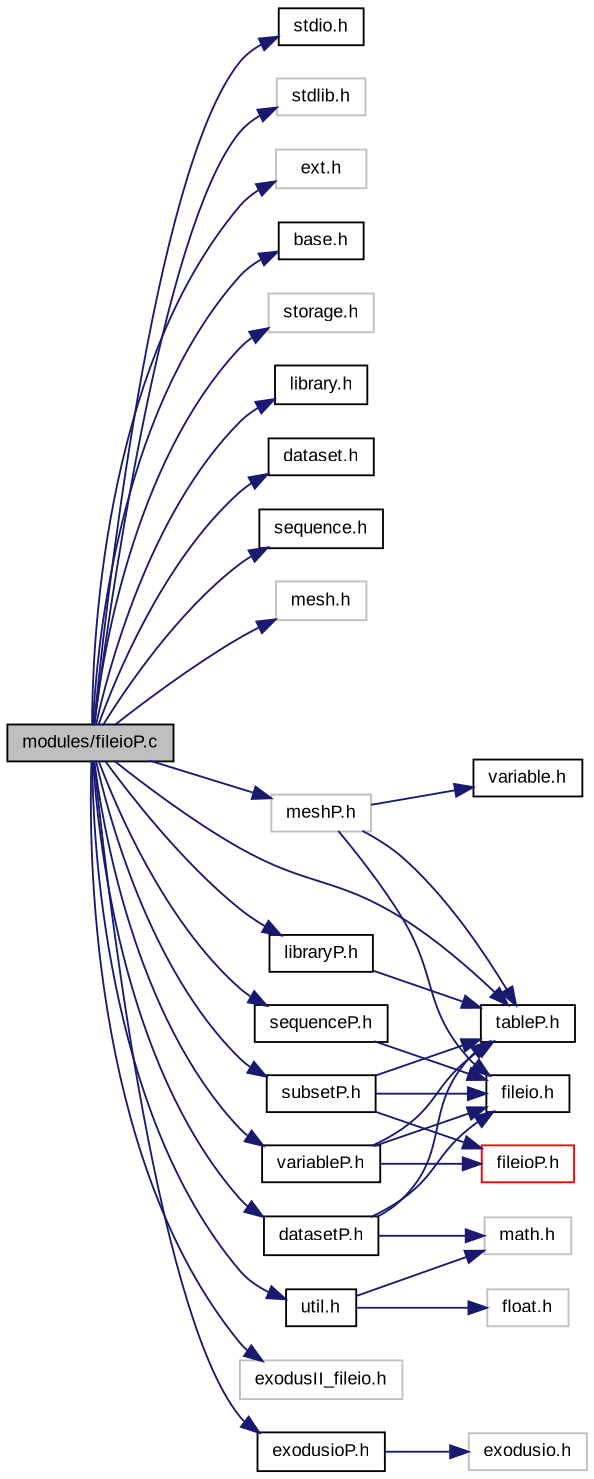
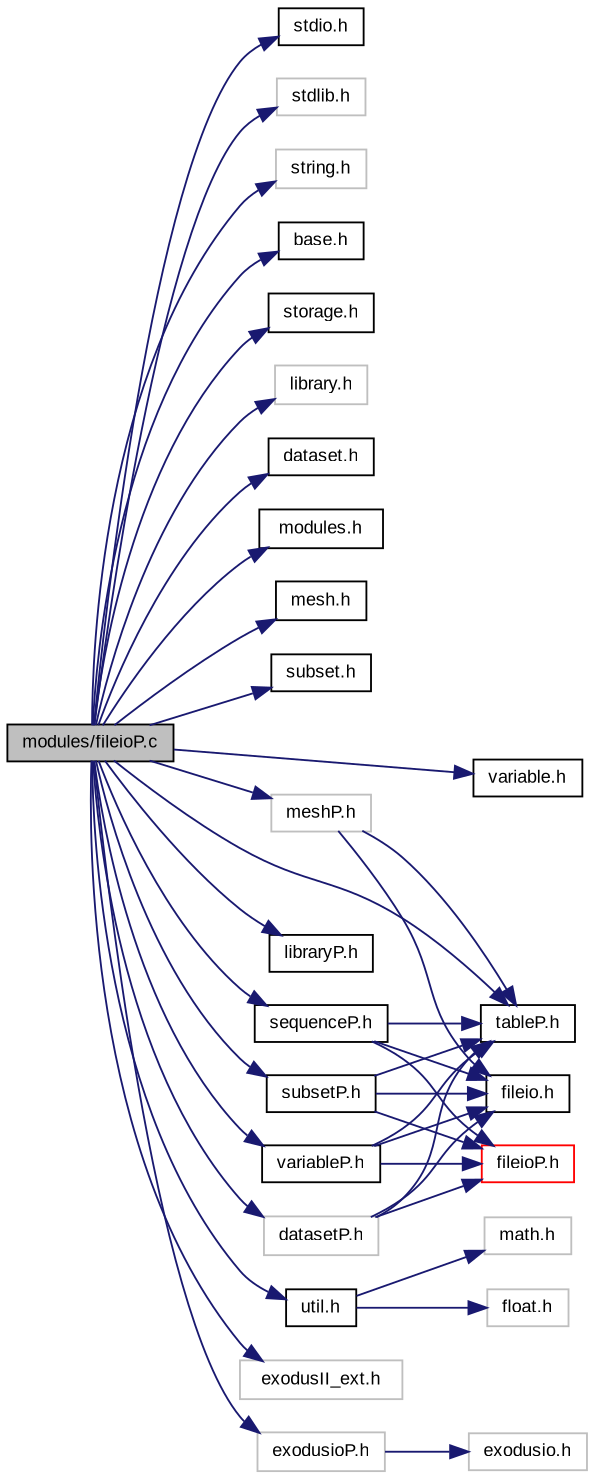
node "ext.h": label "ext.h" -> "string.h"
node "storage.h": color grey75 -> black
node "library.h": color black -> grey75
node "sequence.h": label "sequence.h" -> "modules.h"
node "mesh.h": color grey75 -> black
node "subset.h": added
edge "meshP.h" -> "variable.h": now "modules/fileioP.c" -> "variable.h"
edge "libraryP.h" -> "tableP.h": now "sequenceP.h" -> "tableP.h"
edge "sequenceP.h" -> "fileioP.h": added
node "datasetP.h": color black -> grey75
edge "datasetP.h" -> "math.h": now "datasetP.h" -> "fileioP.h"
node "exodusII_fileio.h": label "exodusII_fileio.h" -> "exodusII_ext.h"
node "exodusioP.h": color black -> grey75
